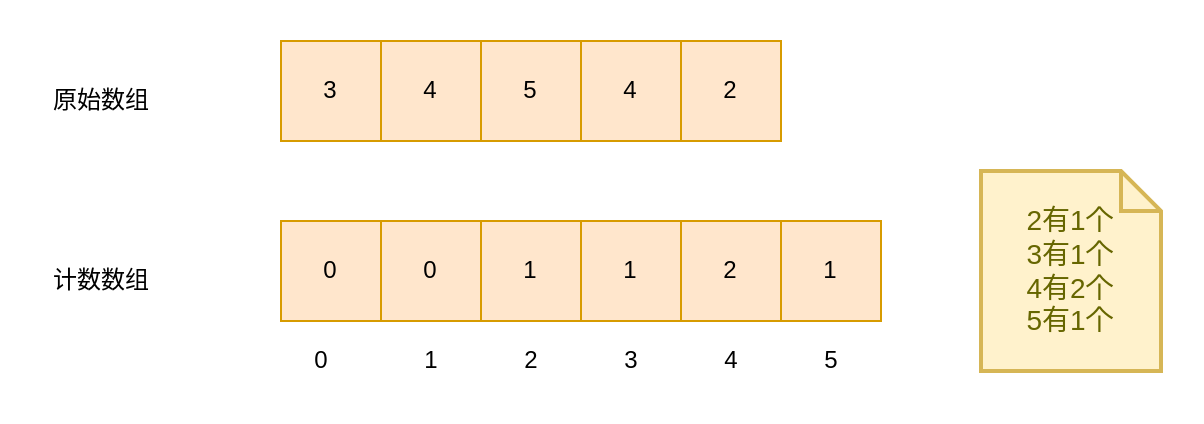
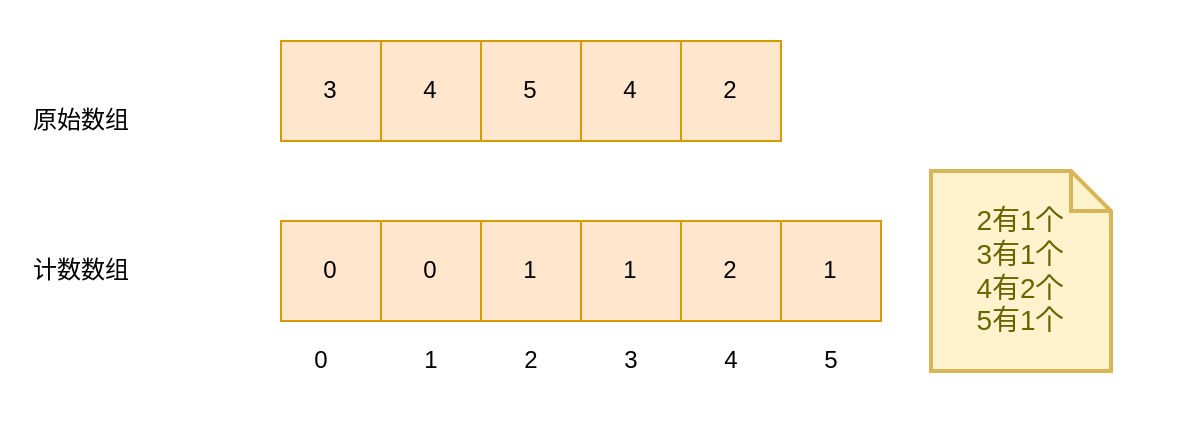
node "原始数组": moved (101, 101) -> (81, 121)
node "2有1个 3有1个 4有2个 5有1个": moved (1071, 271) -> (1021, 271)
node "计数数组": moved (101, 281) -> (81, 271)
